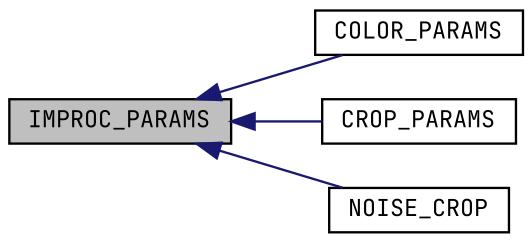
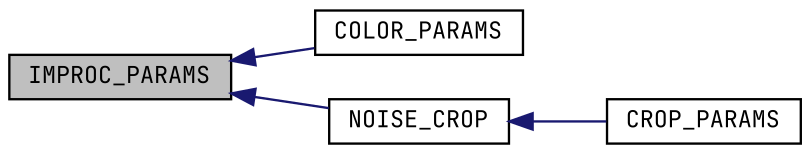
edge "CROP_PARAMS" -> "IMPROC_PARAMS": now "CROP_PARAMS" -> "NOISE_CROP"
